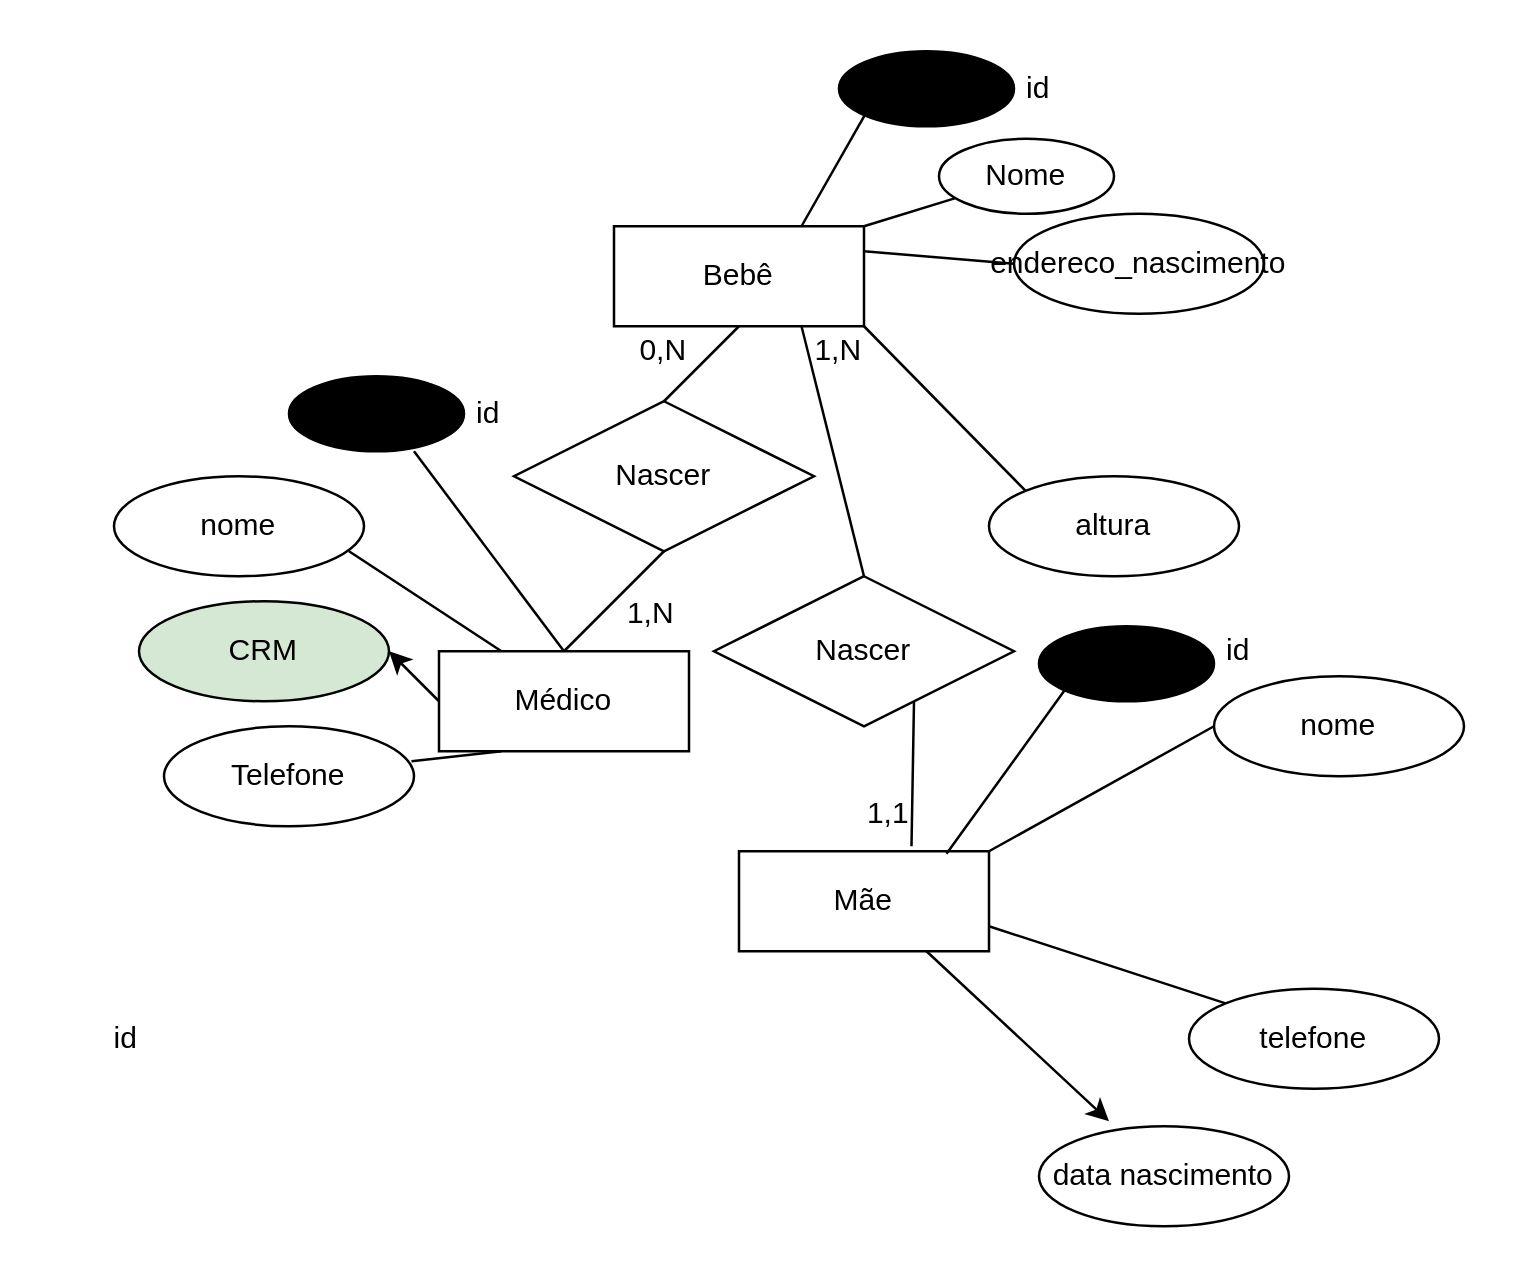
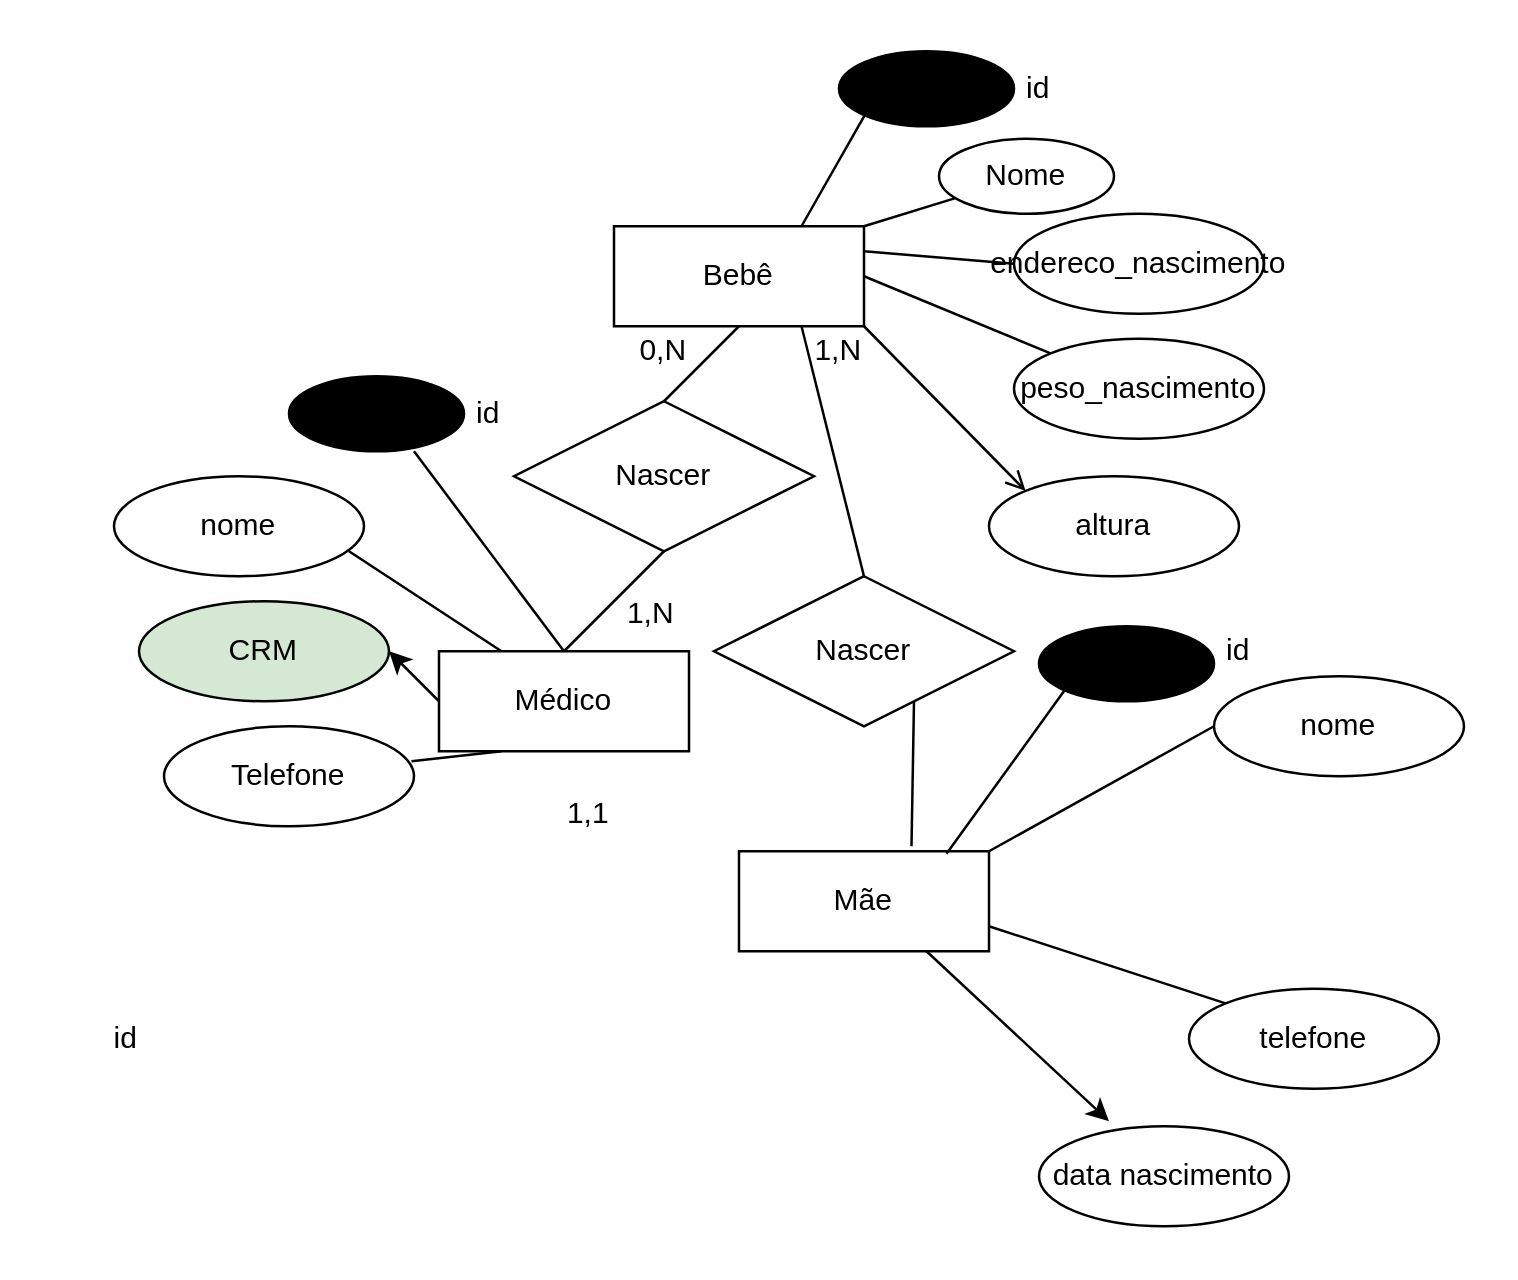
edge "Bebê" -- "peso_nascimento": added
node "peso_nascimento": added
edge "Bebê" -- "altura": arrowhead none -> open
node "1,1": moved (889, 814) -> (589, 814)
